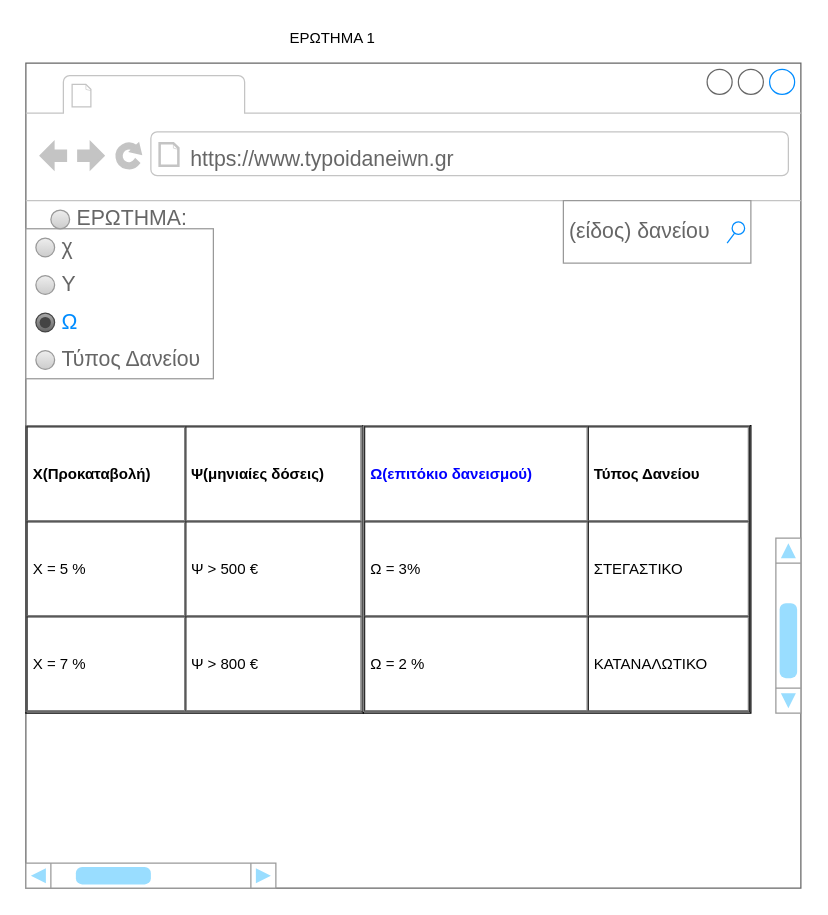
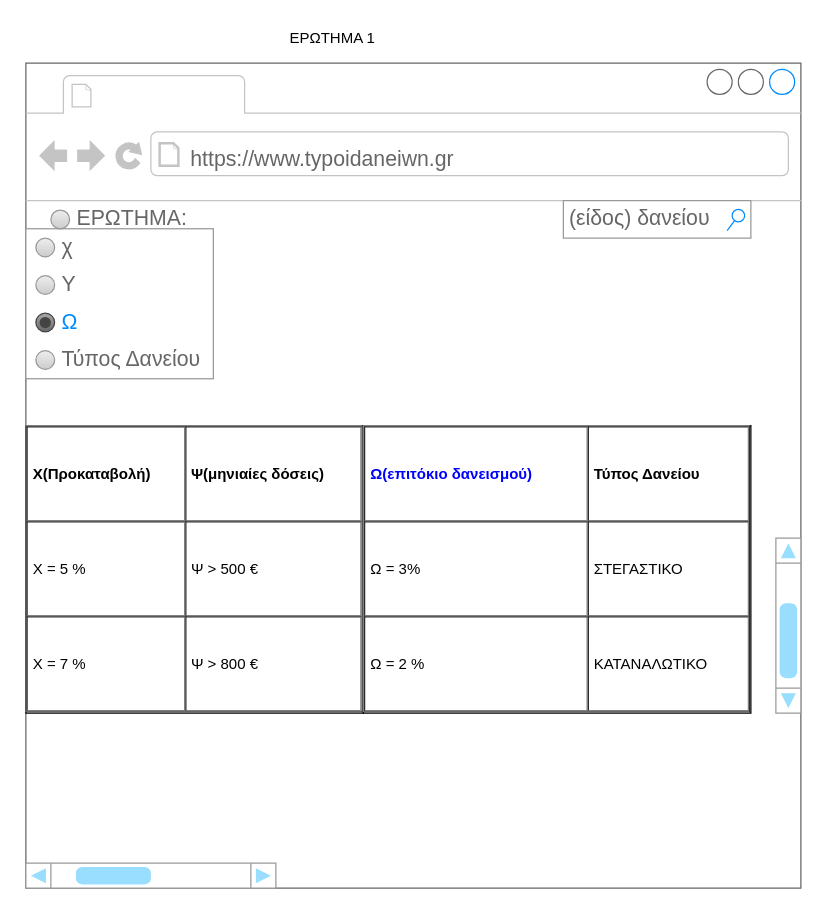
node "(είδος) δανείου": size 188x63 -> 188x38
